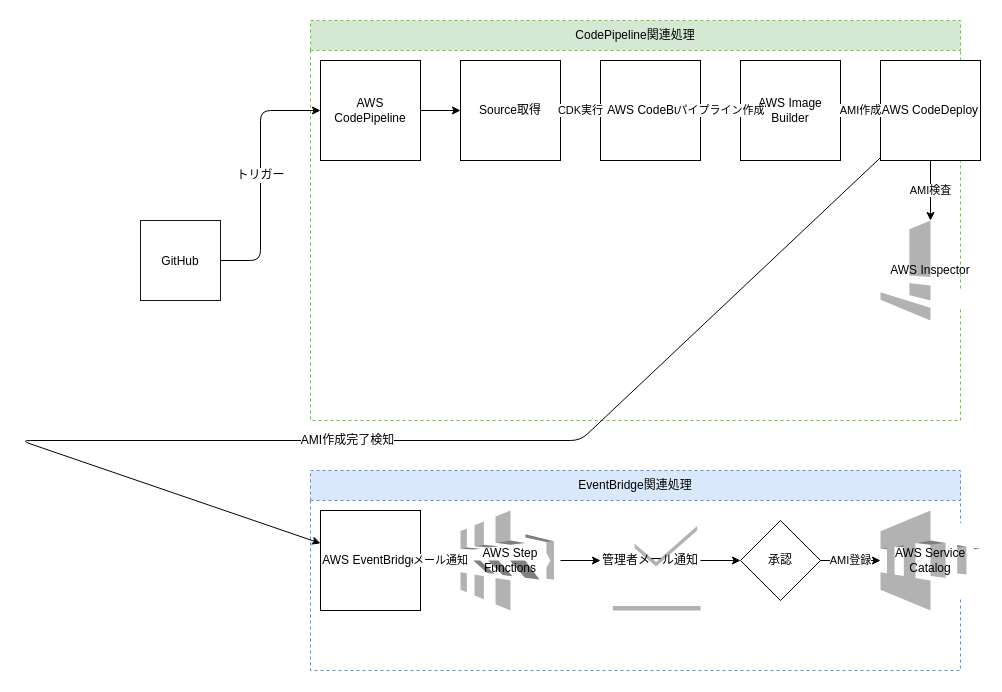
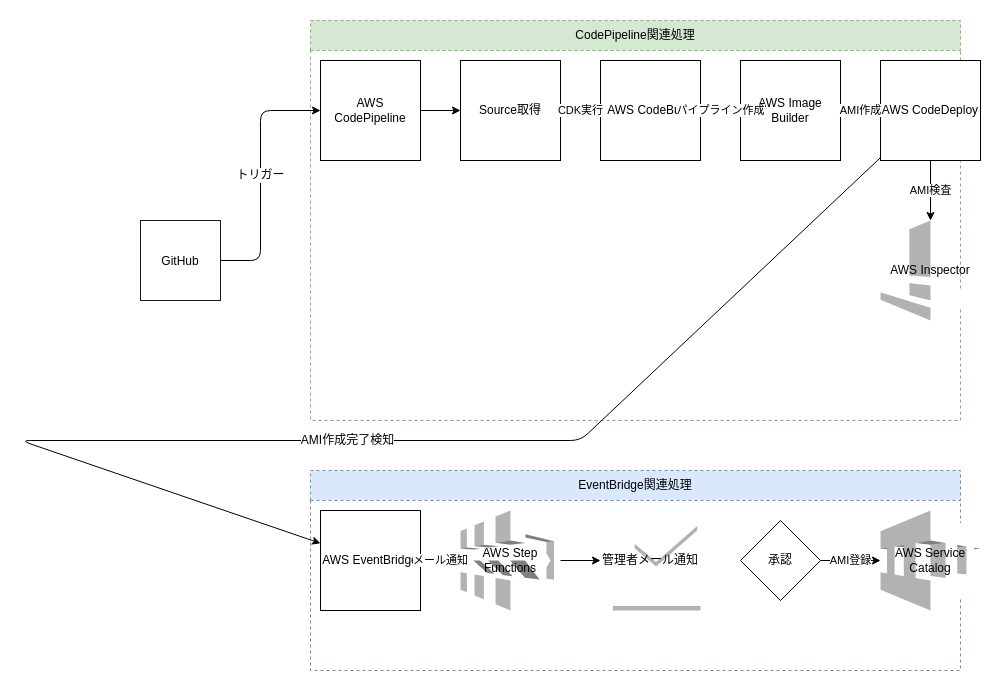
edge "管理者メール通知" -> "承認": removed
